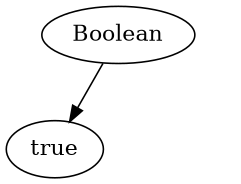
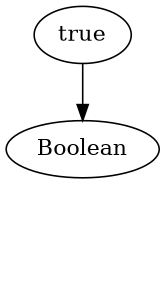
edge "Boolean" -> "true": reversed
